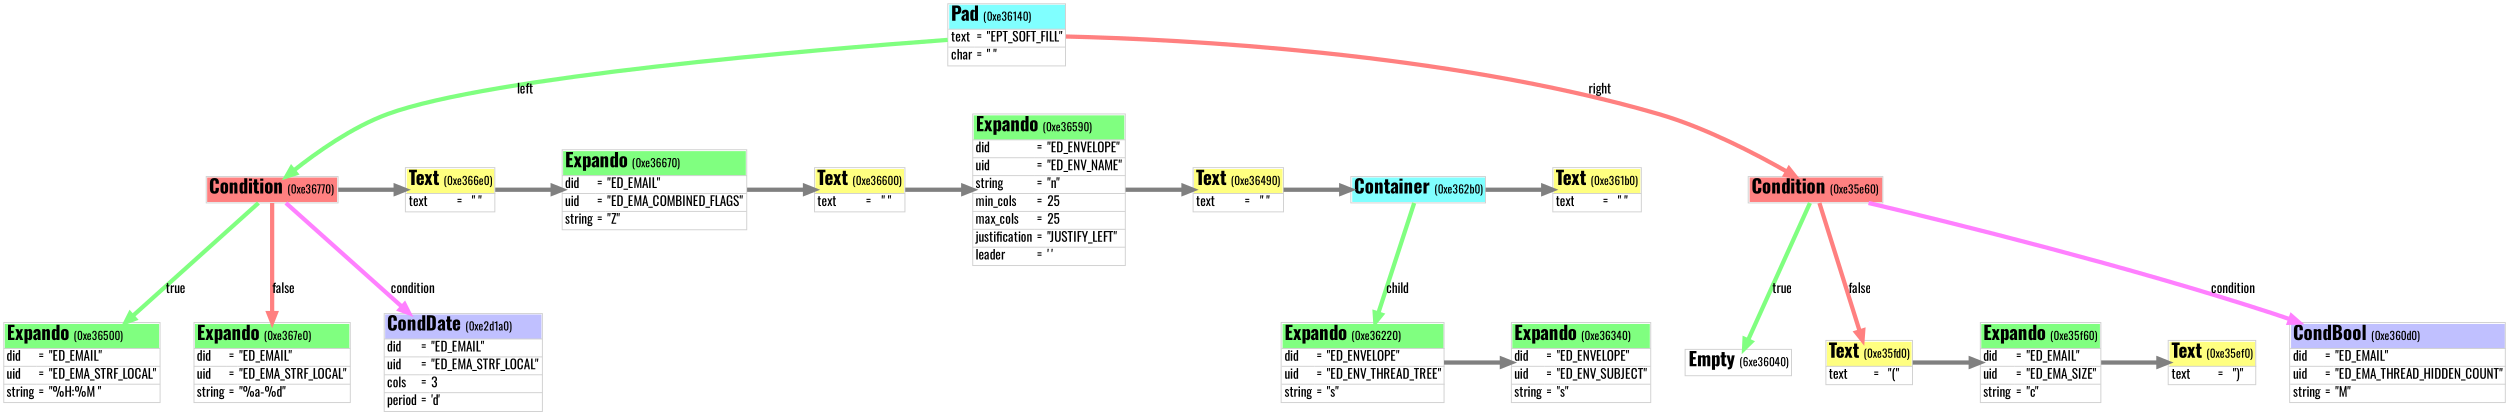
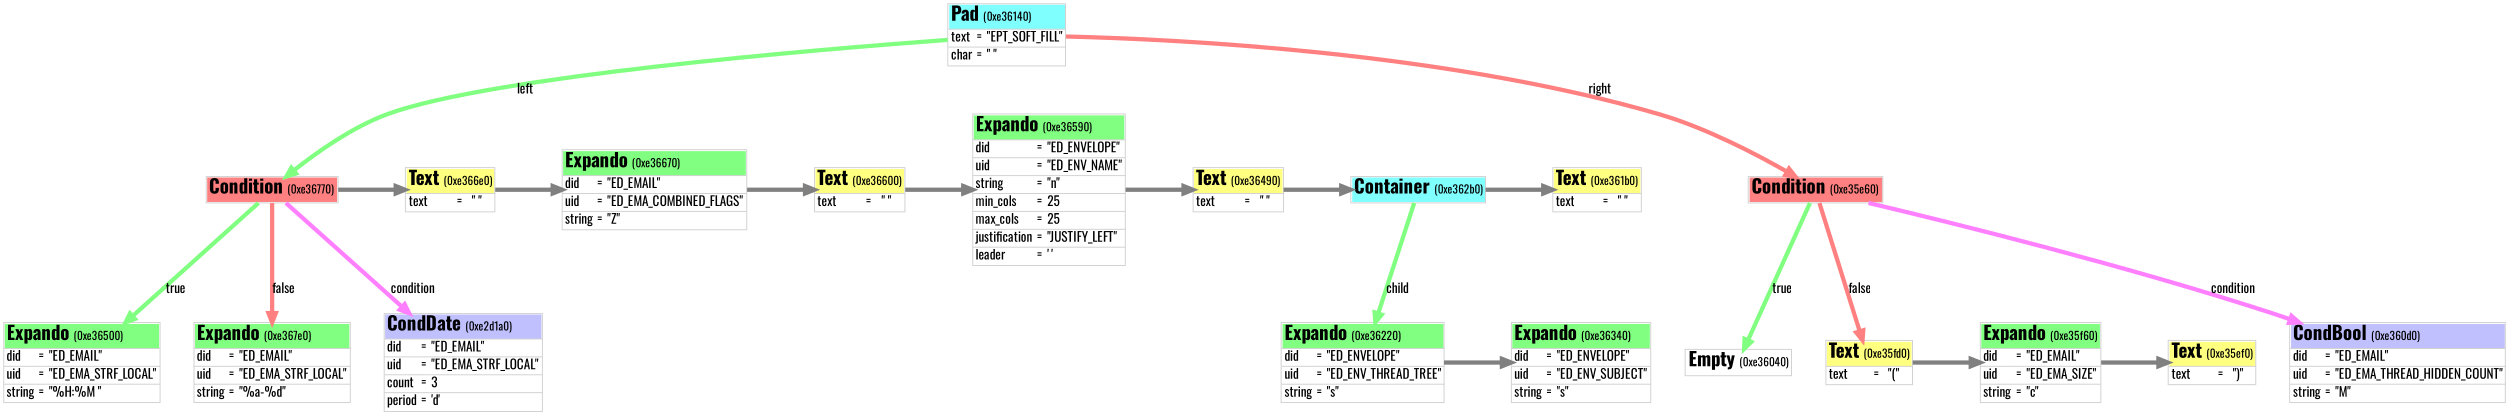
node "Empty": text "(6xe36040)" -> "(0xe36040)"
node "CondDate": text "cols" -> "count"
